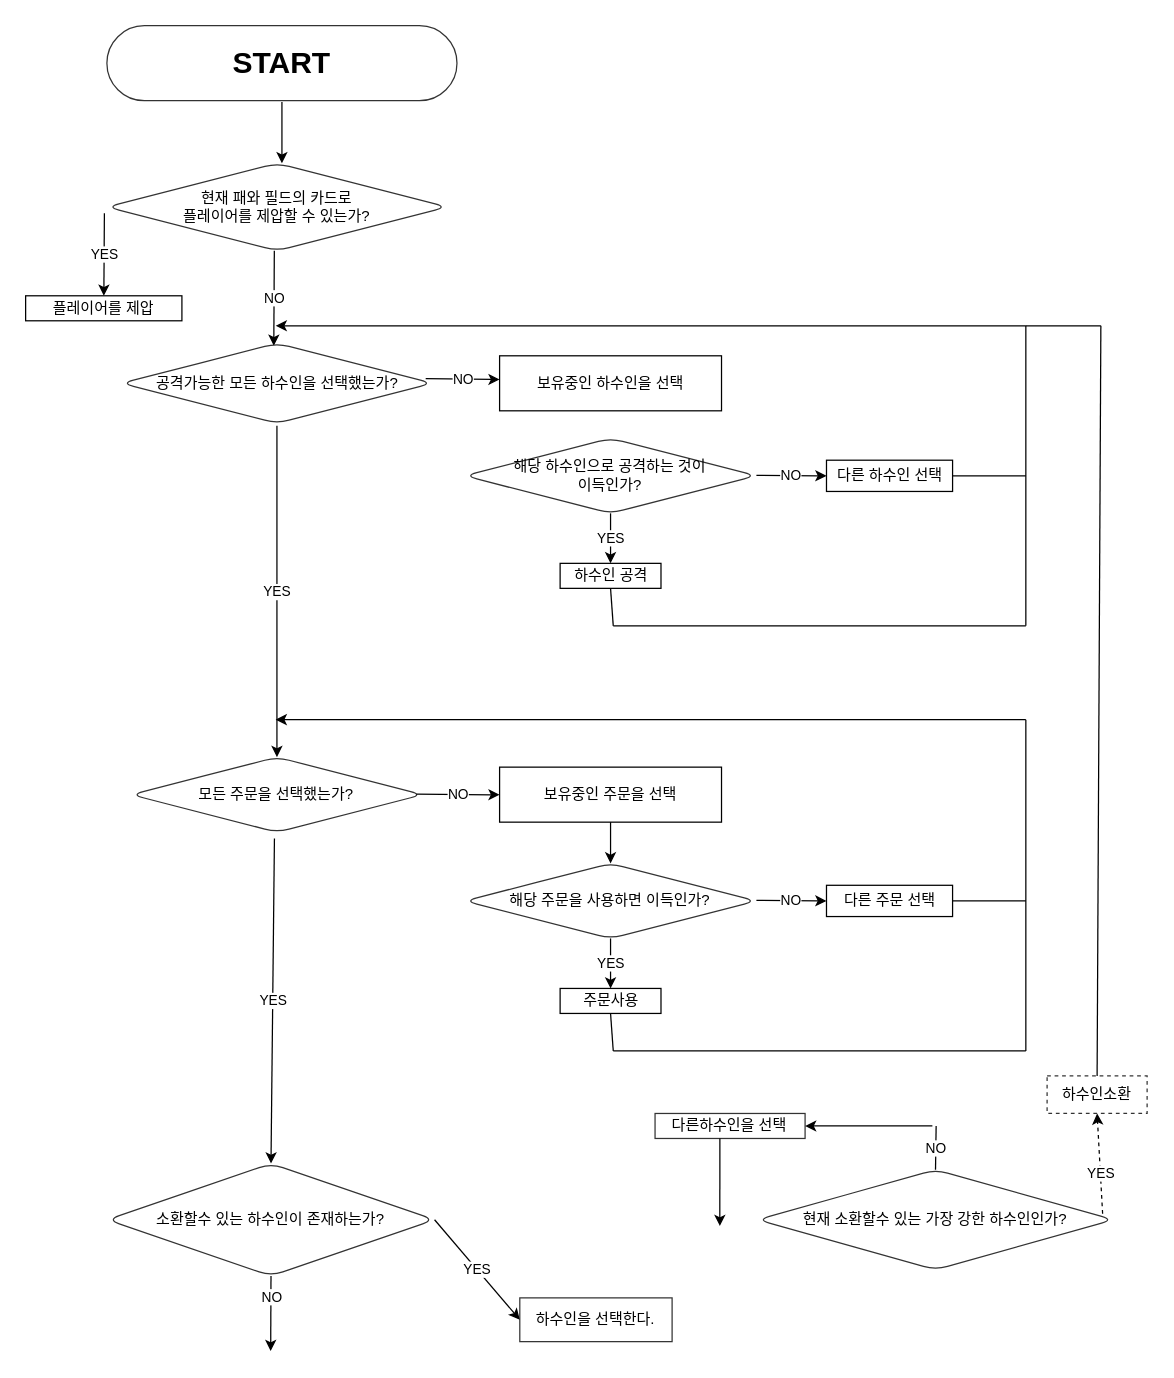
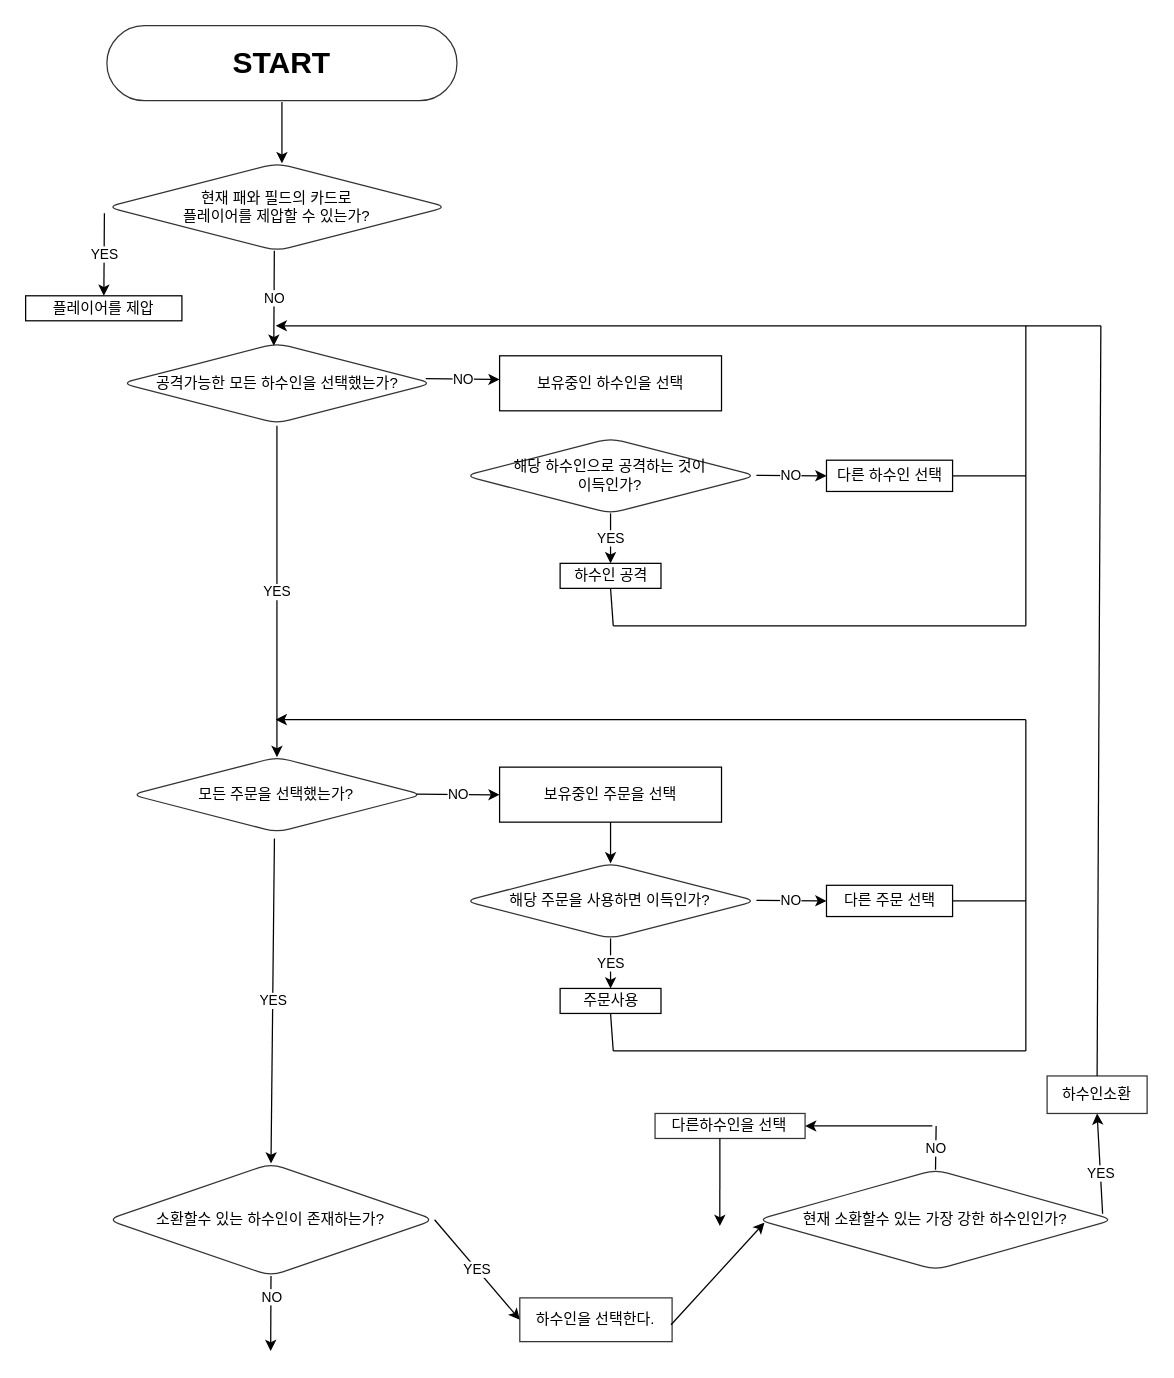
node "하수인소환": style dashed -> solid
edge "현재 소환할수 있는 가장 강한 하수인인가?" -> "하수인소환": style dashed -> solid
edge "하수인을 선택한다." -> "현재 소환할수 있는 가장 강한 하수인인가?": added
